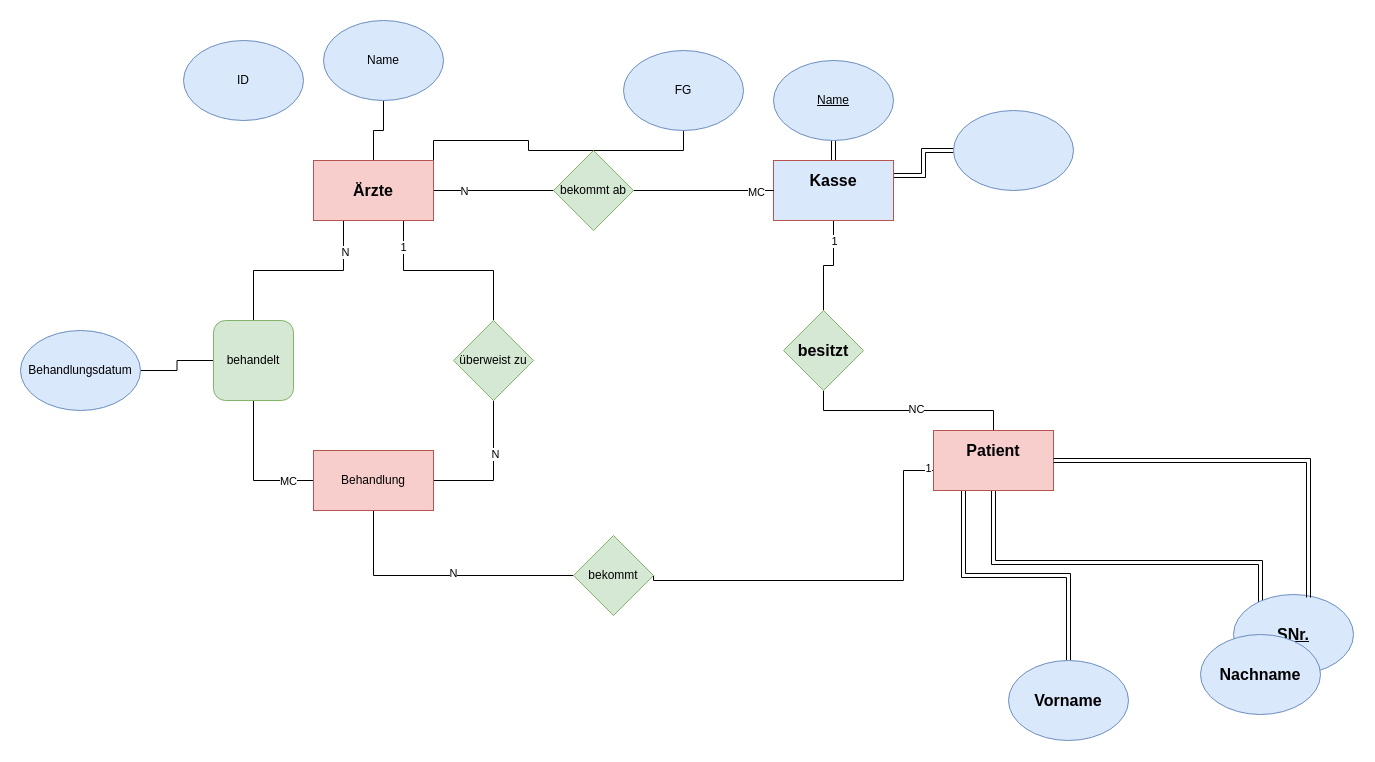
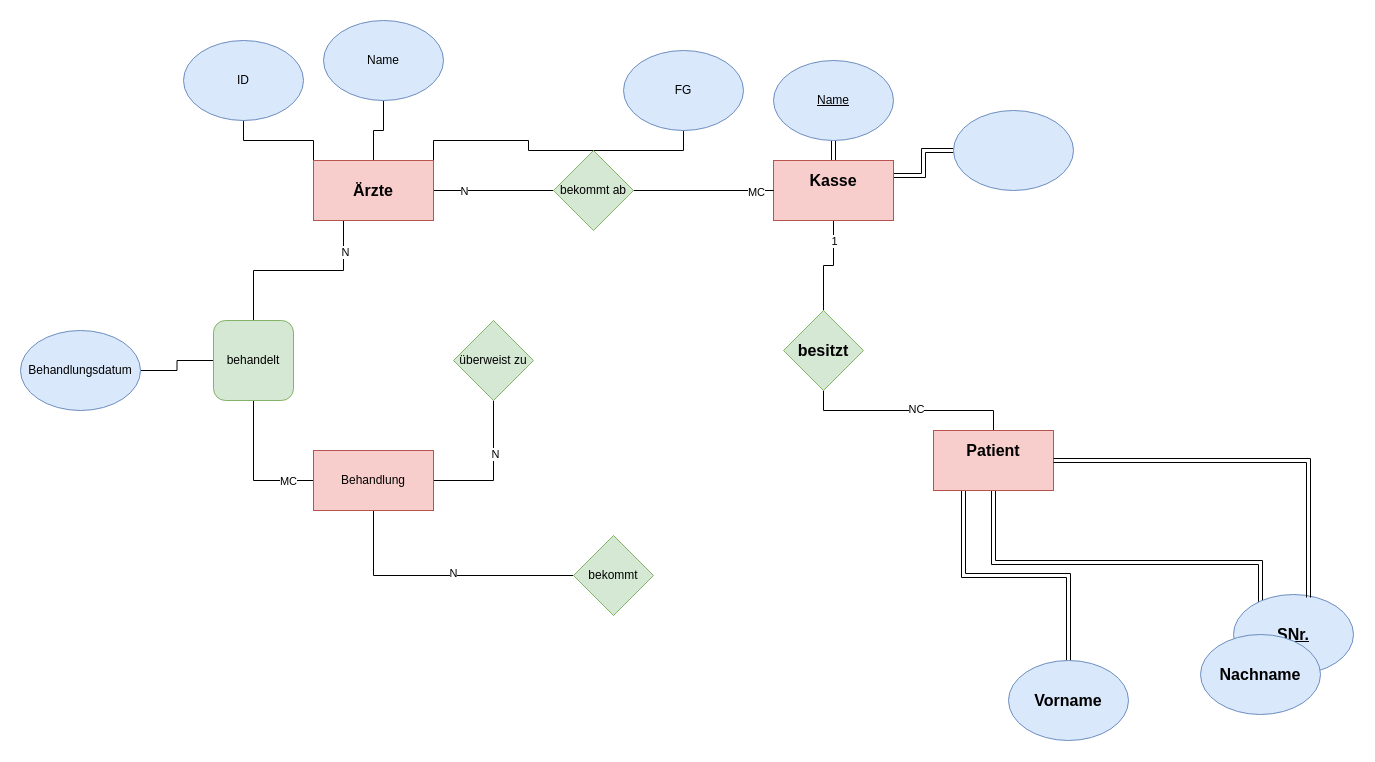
edge "ID" -- "Ärzte": added
node "Kasse": fillcolor #dae8fc -> #f8cecc
edge "Ärzte" -- "überweist zu": removed, label "1"
edge "Patient" -- "bekommt": removed, label "1"
